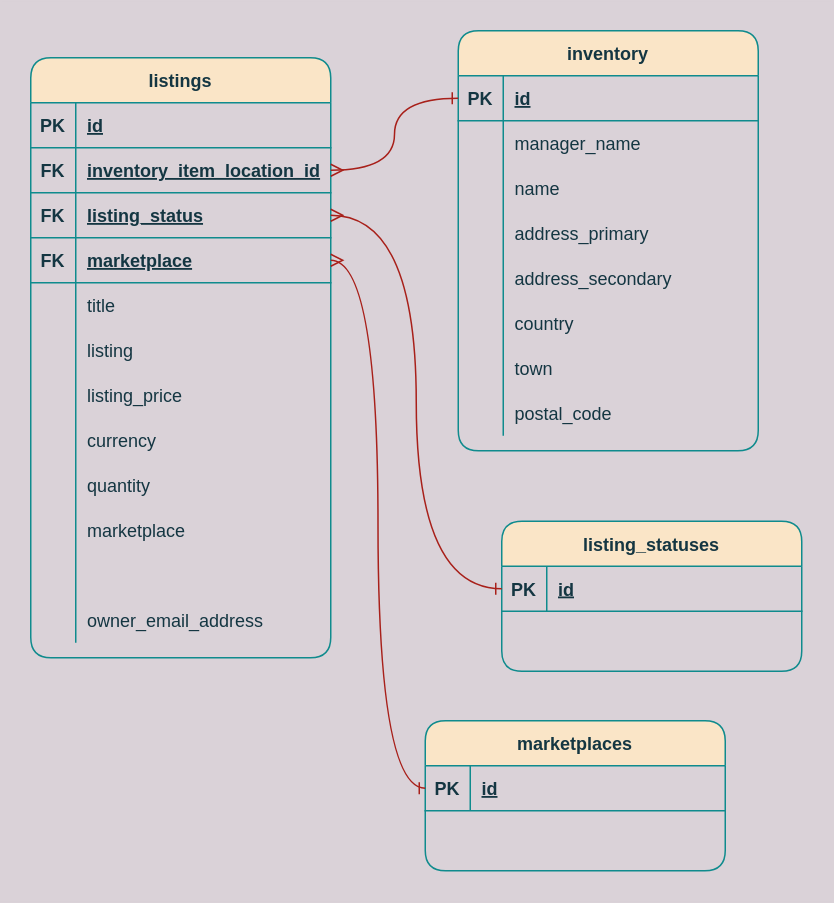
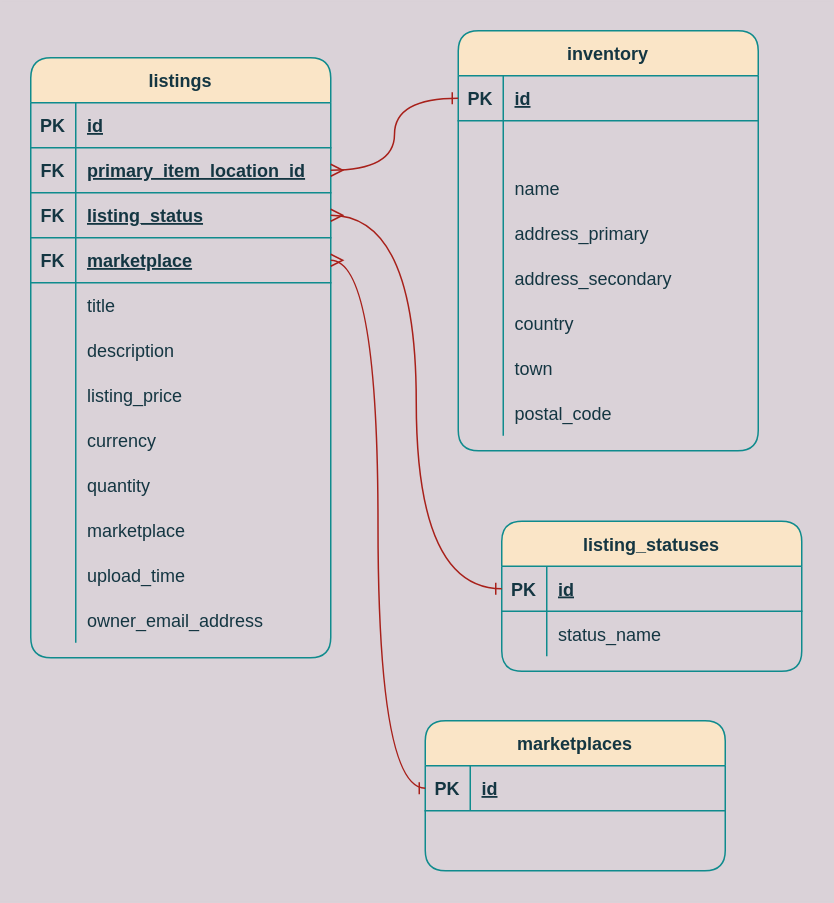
node "manager_name": removed
node "inventory_item_location_id": label "inventory_item_location_id" -> "primary_item_location_id"
node "listing": label "listing" -> "description"
node "upload_time": added
node "status_name": added
